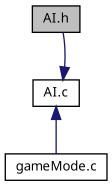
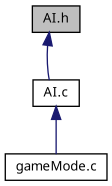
edge "AI.h" -> "AI.c": reversed
